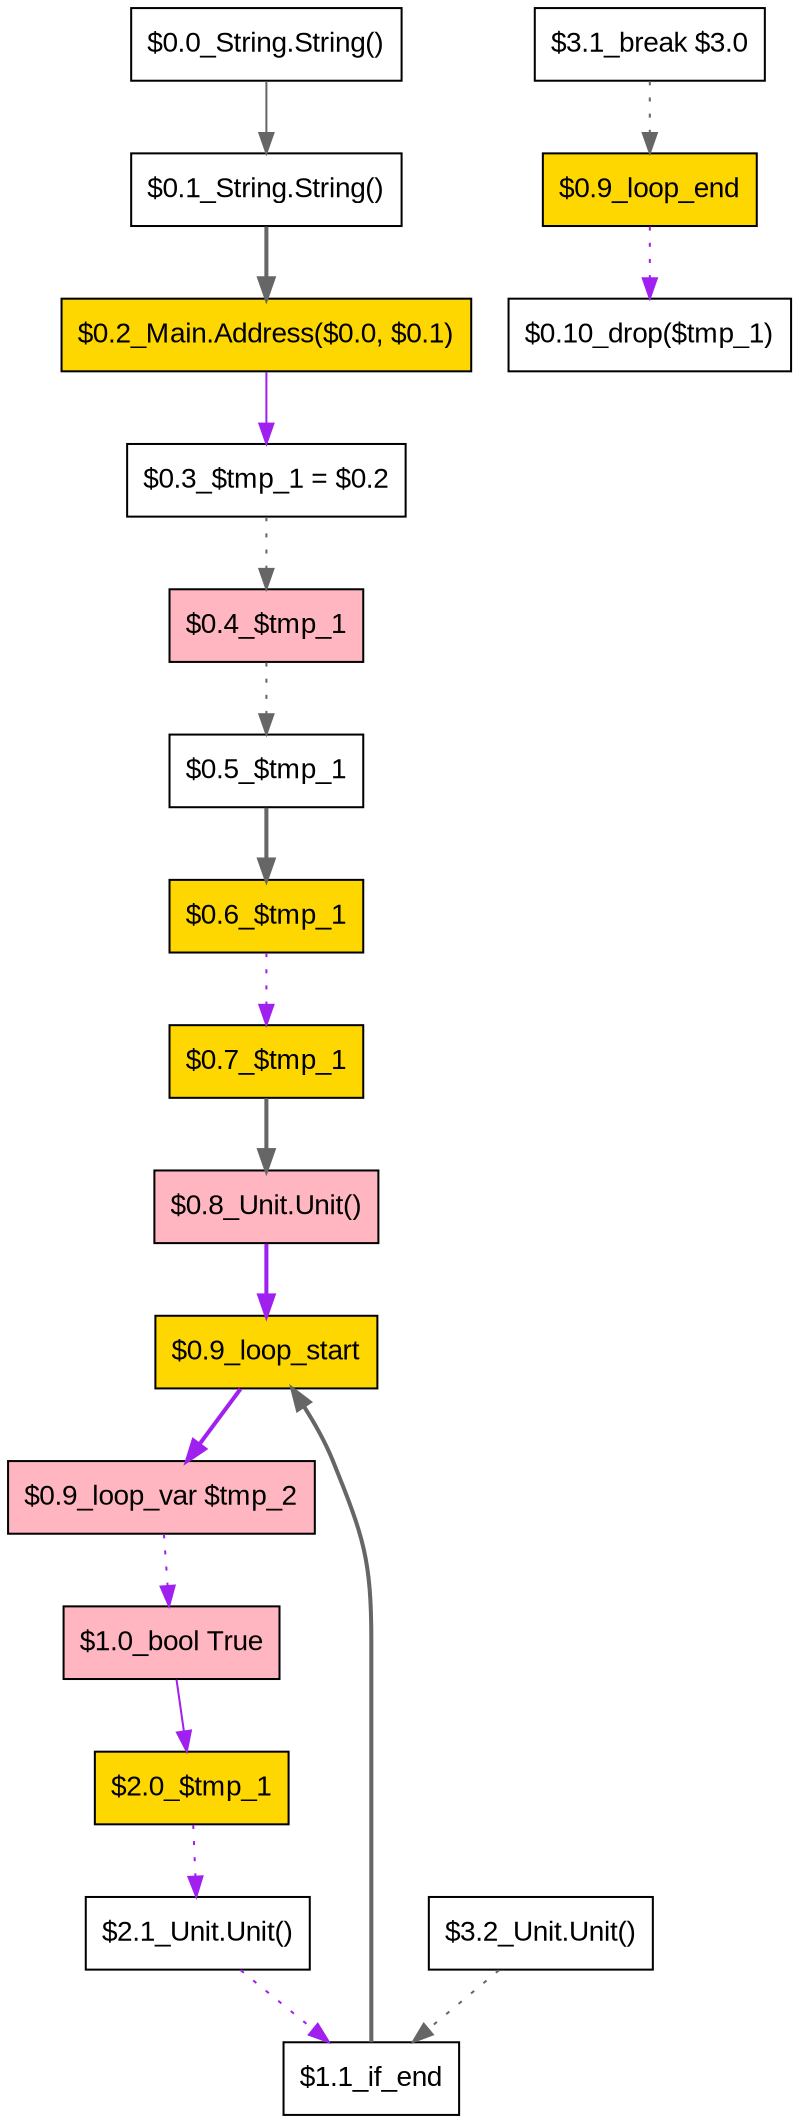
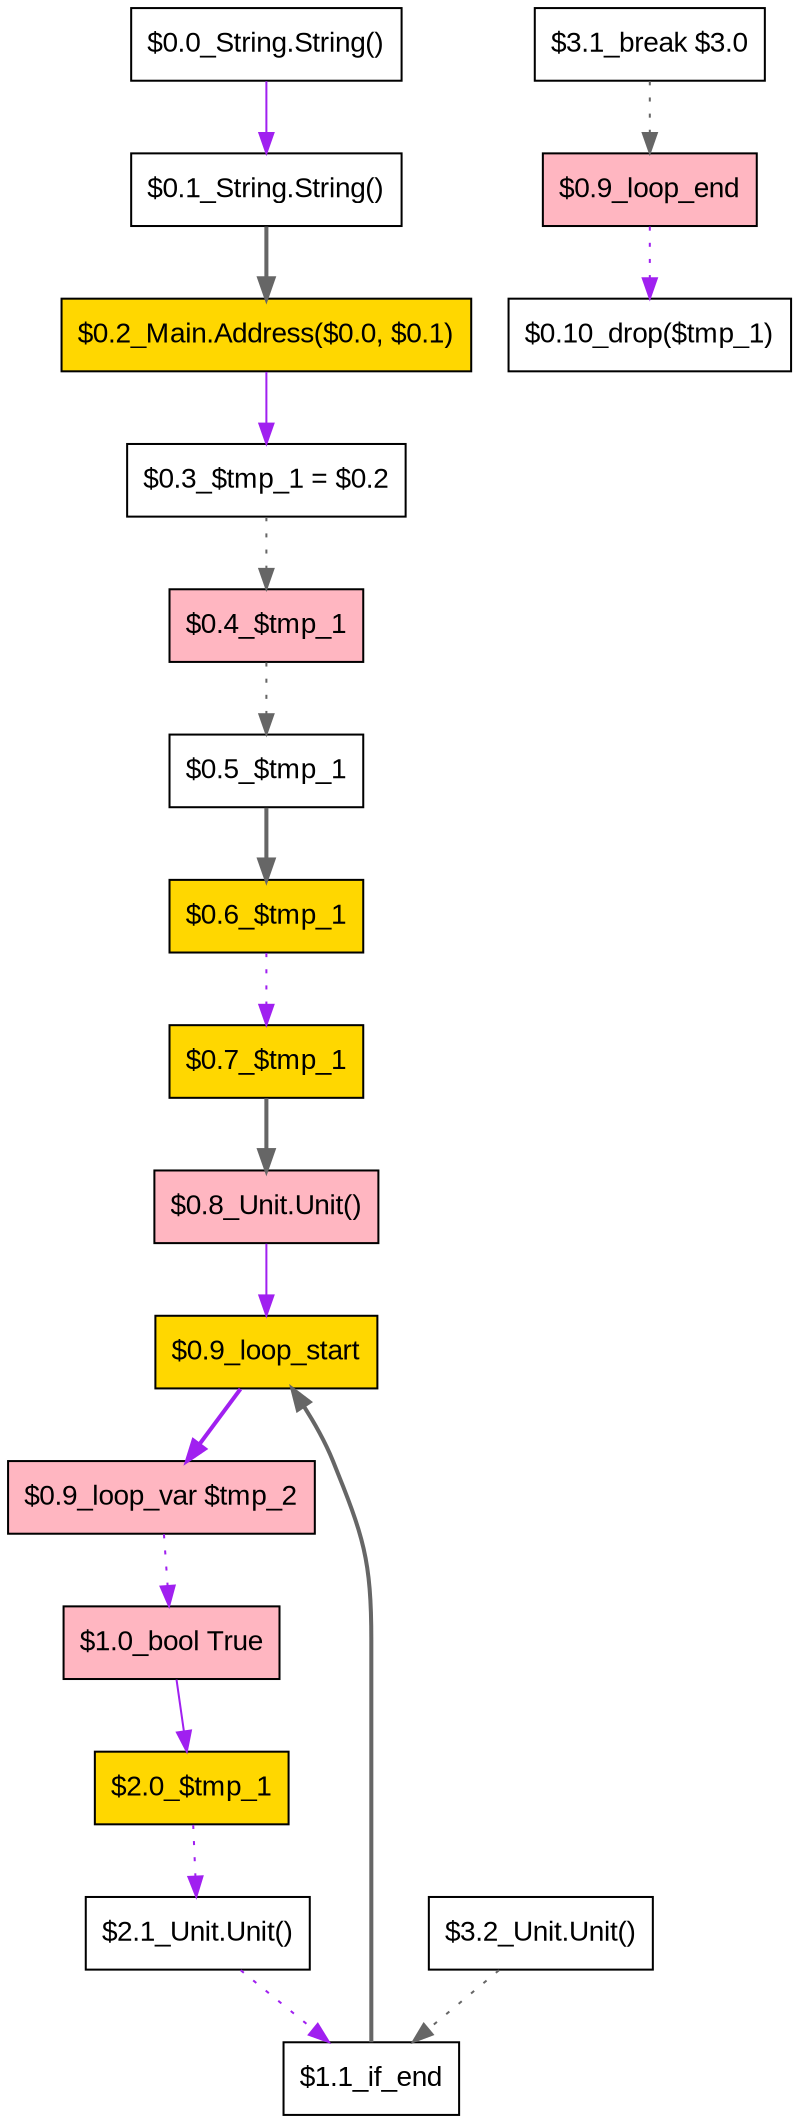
edge "$0.0_String.String()" -> "$0.1_String.String()": color gray40 -> purple
node "$0.9_loop_end": fillcolor gold -> lightpink
edge "$0.8_Unit.Unit()" -> "$0.9_loop_start": style bold -> solid
